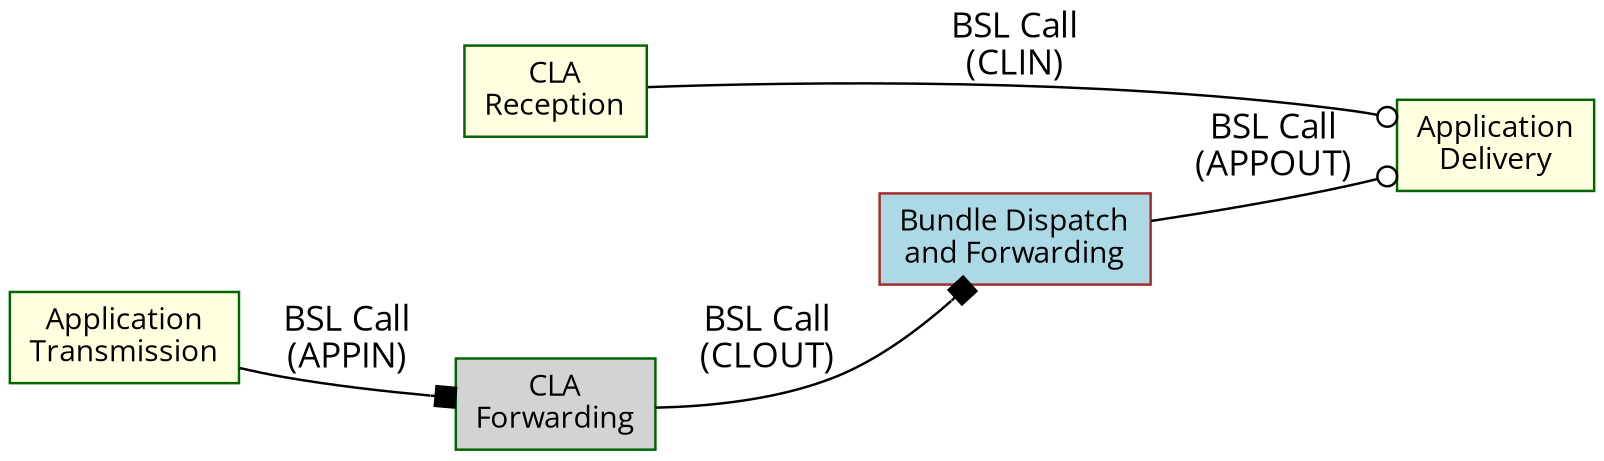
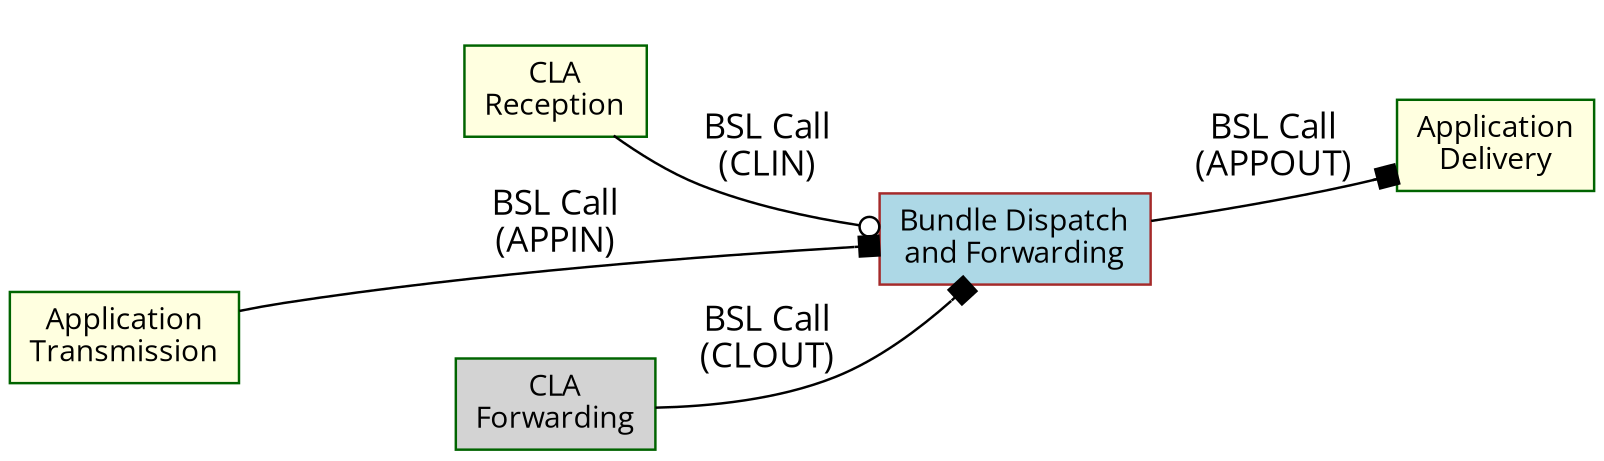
edge "CLA Reception" -> "Application Delivery": now "CLA Reception" -> "Bundle Dispatch and Forwarding"
edge "Bundle Dispatch and Forwarding" -> "Application Delivery": arrowhead odot -> box
edge "Application Transmission" -> "CLA Forwarding": now "Application Transmission" -> "Bundle Dispatch and Forwarding"
